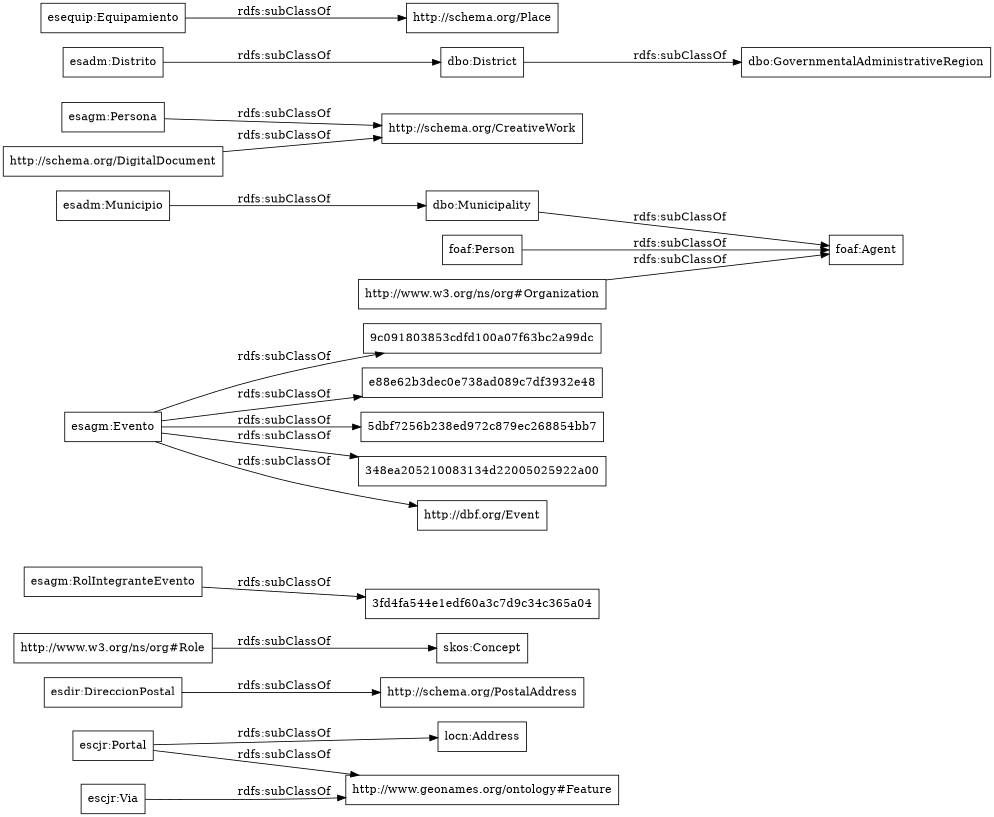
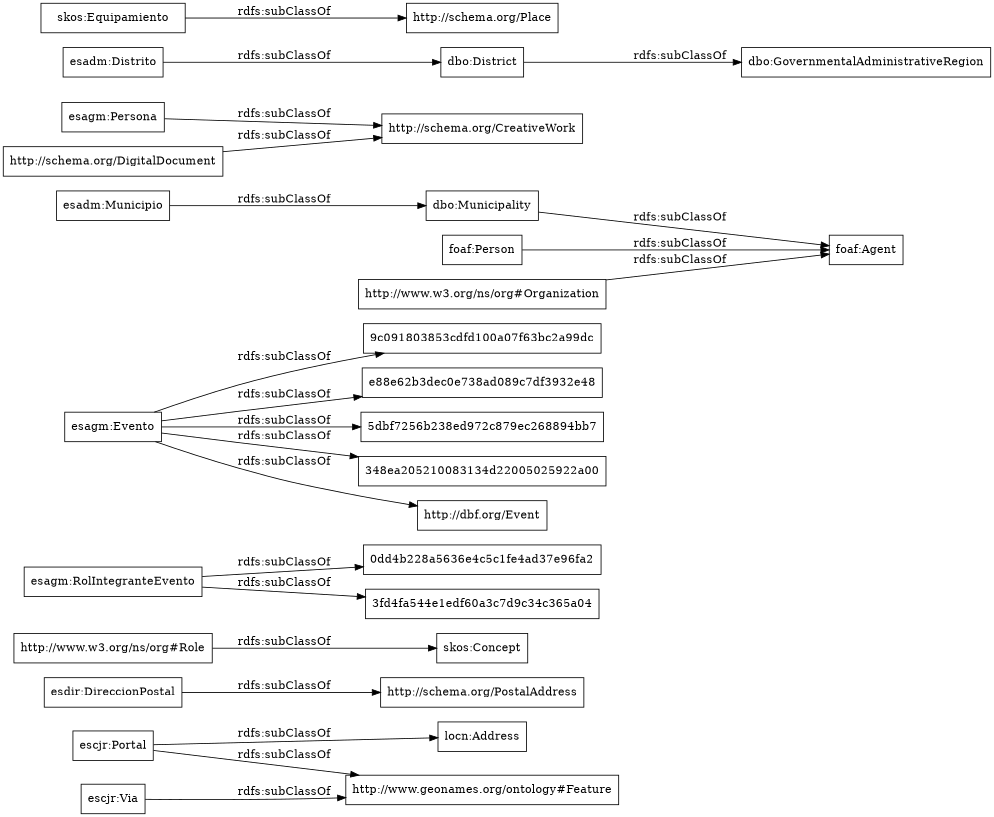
node "esequip:Equipamiento": label "esequip:Equipamiento" -> "skos:Equipamiento"
node "5dbf7256b238ed972c879ec268854bb7": label "5dbf7256b238ed972c879ec268854bb7" -> "5dbf7256b238ed972c879ec268894bb7"
node "0dd4b228a5636e4c5c1fe4ad37e96fa2": added
